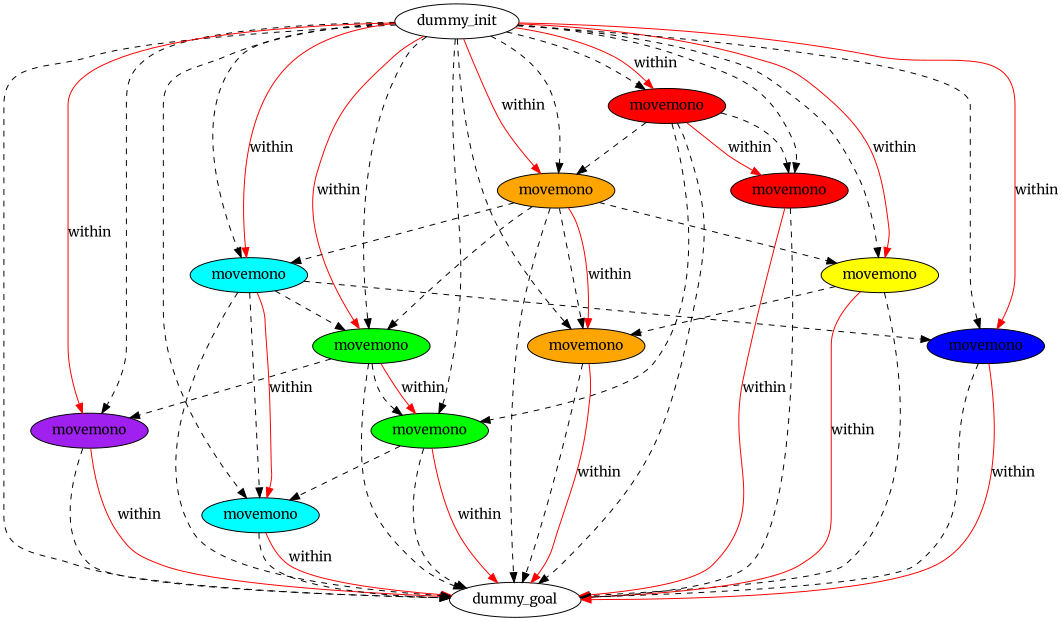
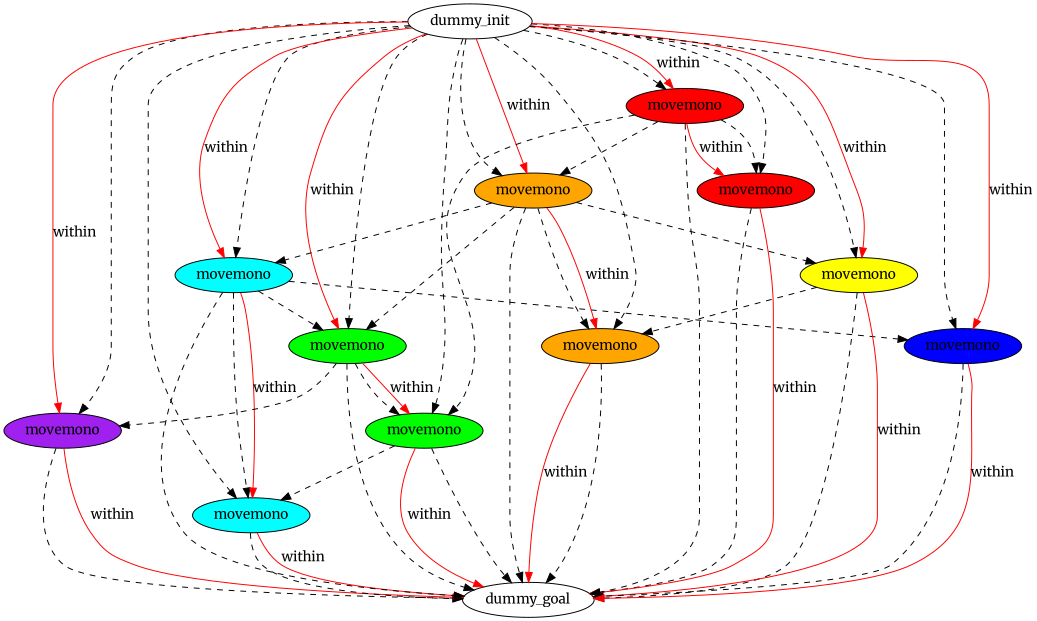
edge "dummy_init" -> "dummy_goal": removed
